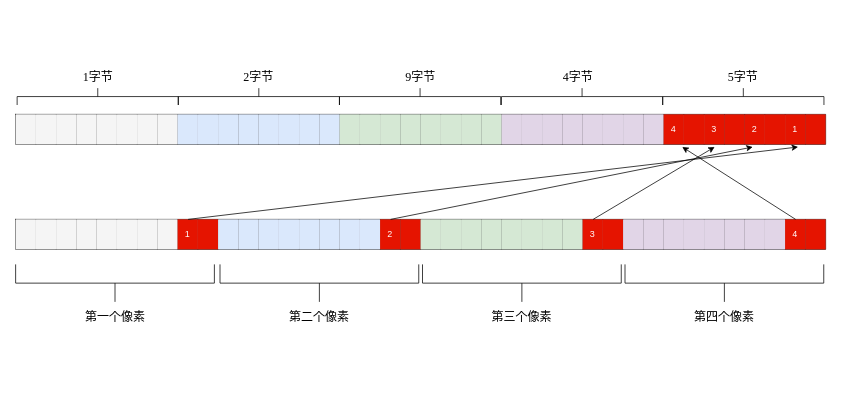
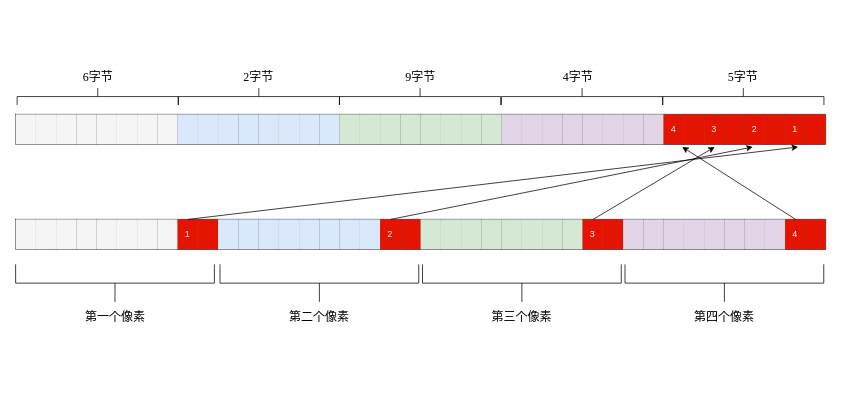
node "1字节": label "1字节" -> "6字节"
